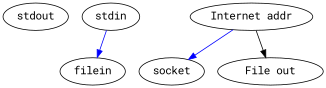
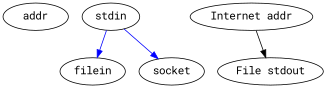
node "stdout": label "stdout" -> "addr"
edge "Internet addr" -> "socket": now "stdin" -> "socket"
node "File out": label "File out" -> "File stdout"
